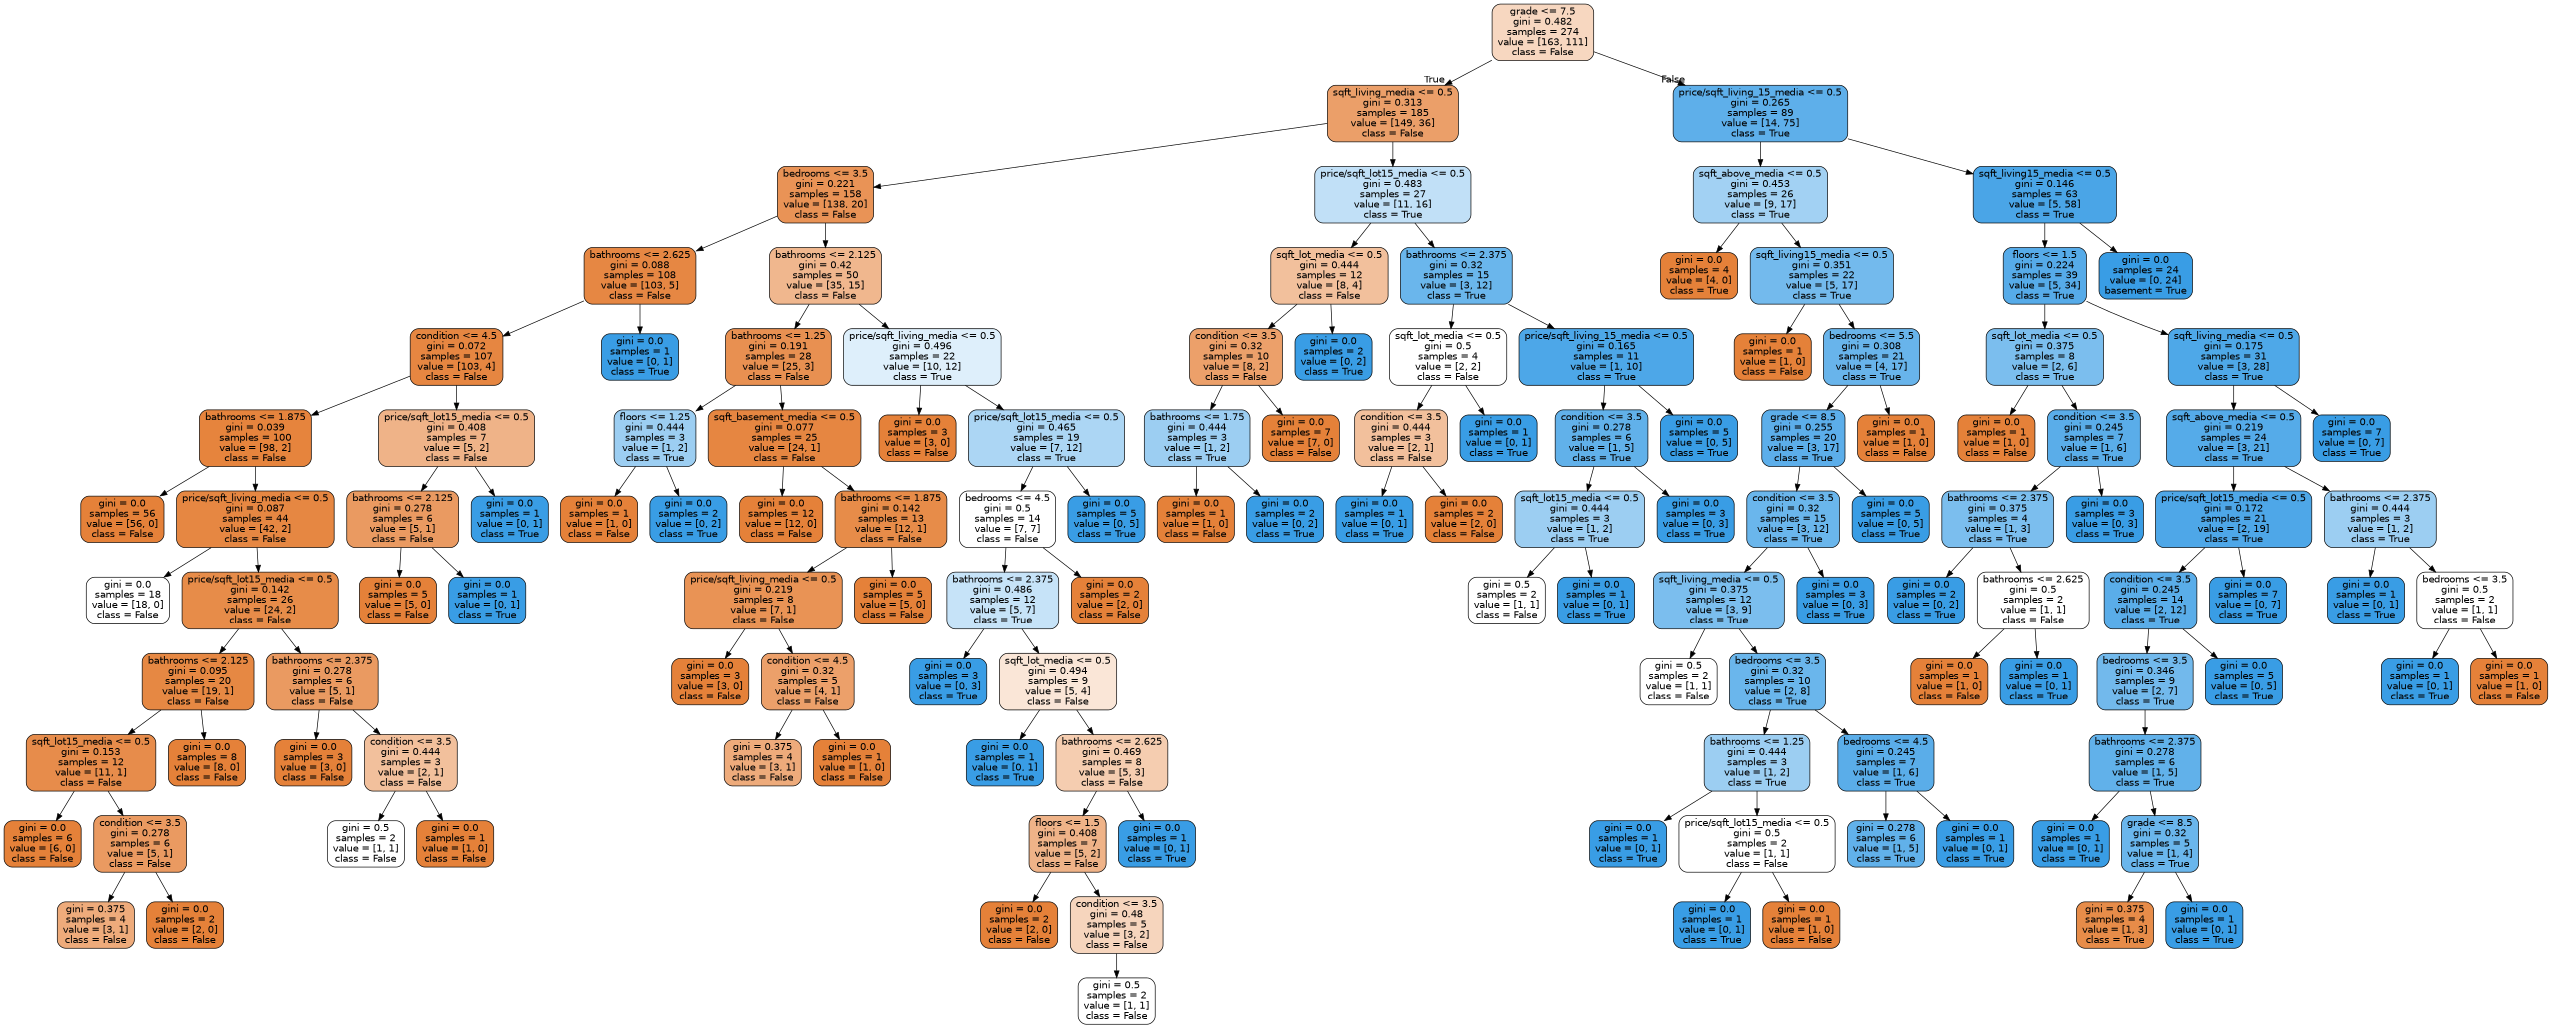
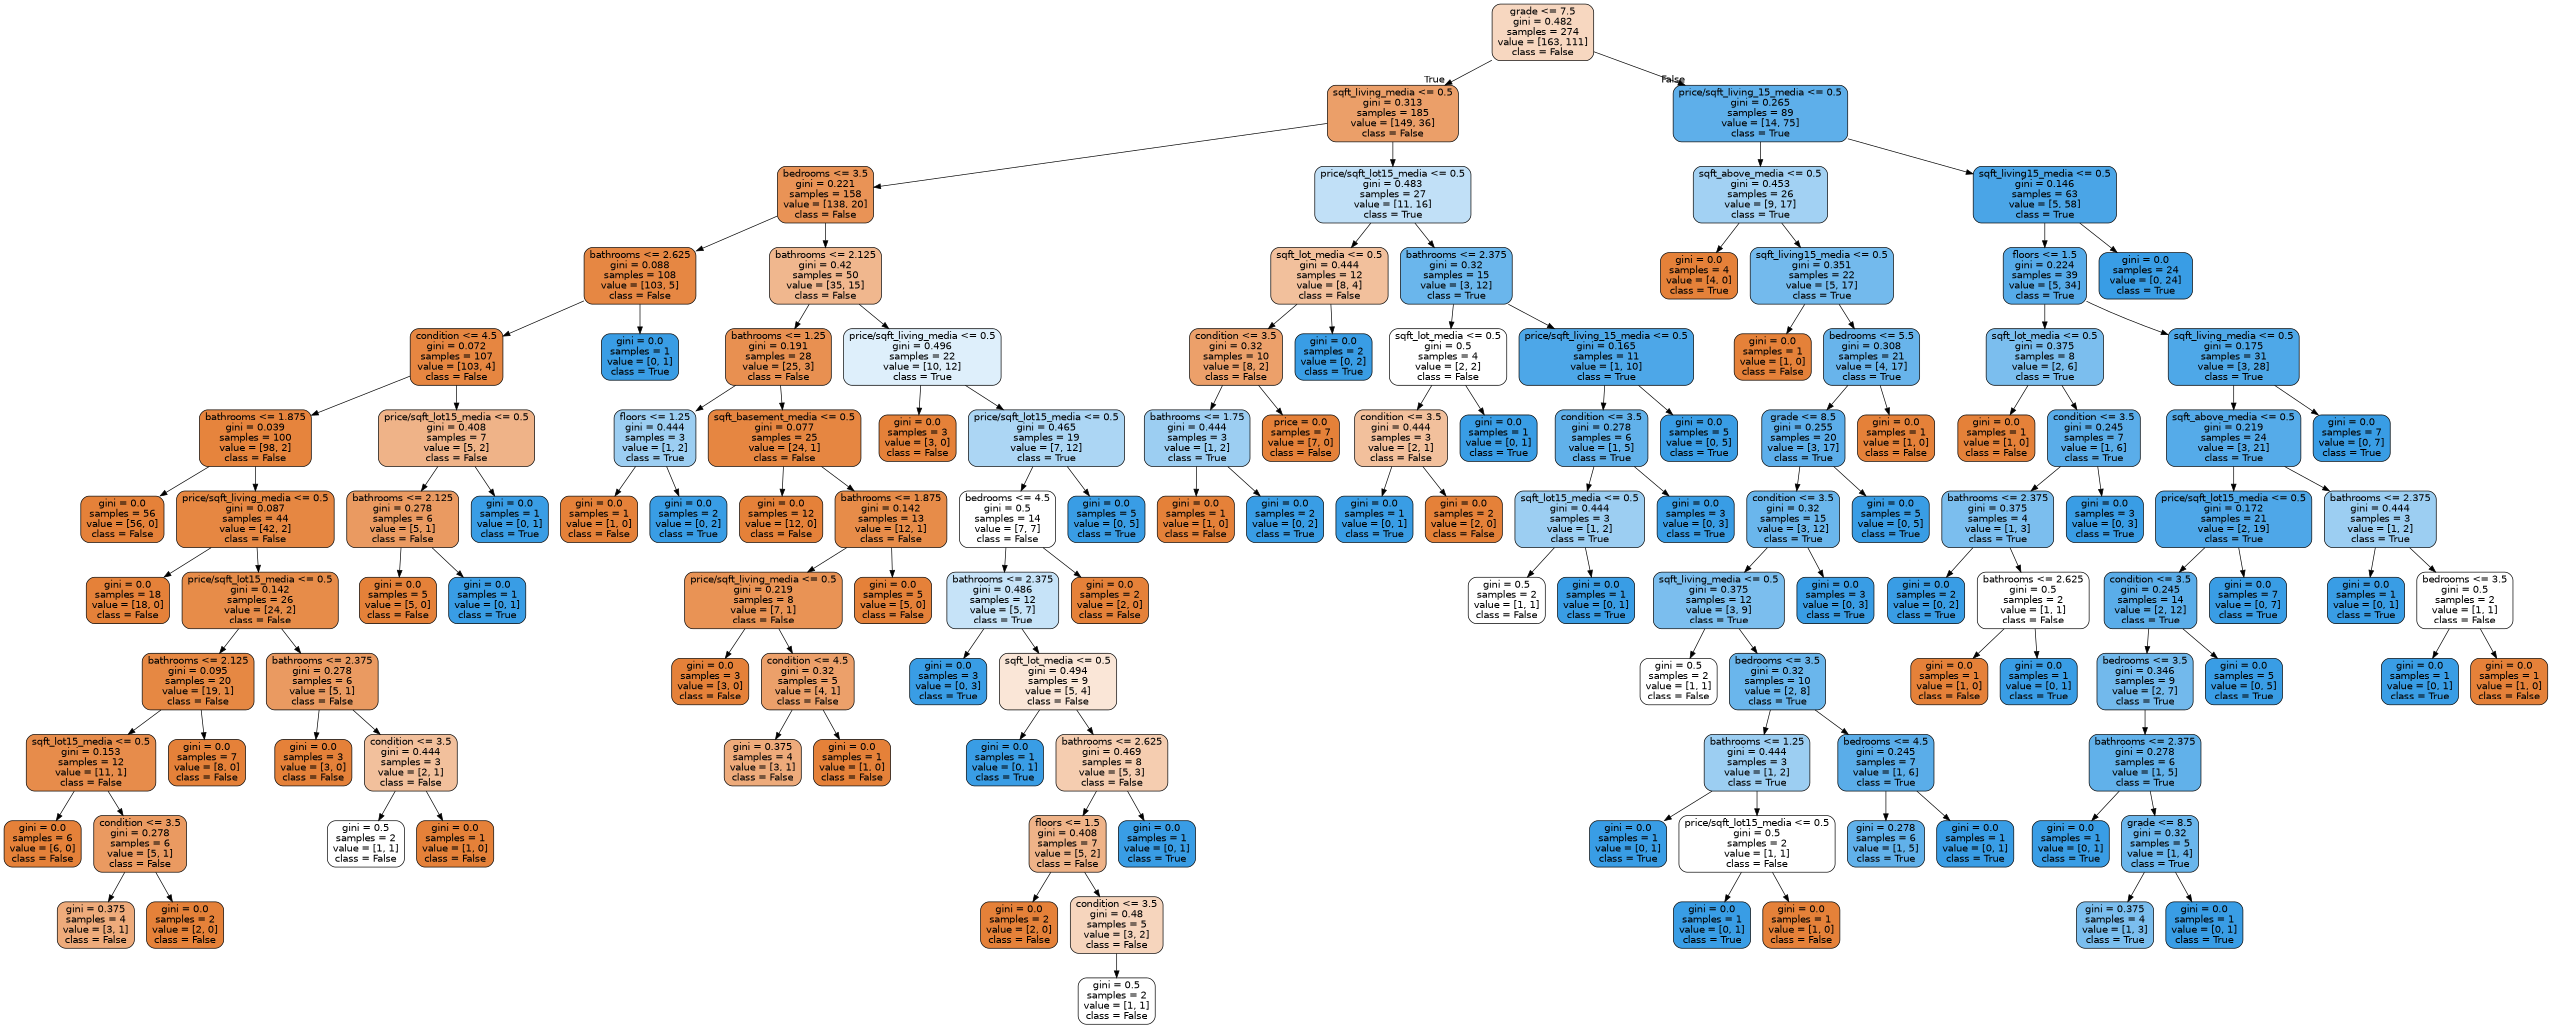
node "gini = 0.0 samples = 24 value = [0, 24] basement = True": label "gini = 0.0 samples = 24 value = [0, 24] basement = True" -> "gini = 0.0 samples = 24 value = [0, 24] class = True"
node "gini = 0.0 samples = 7 value = [7, 0] class = False": label "gini = 0.0 samples = 7 value = [7, 0] class = False" -> "price = 0.0 samples = 7 value = [7, 0] class = False"
node "gini = 0.0 samples = 18 value = [18, 0] class = False": fillcolor #ffffff -> #e58139
node "gini = 0.0 samples = 8 value = [8, 0] class = False": label "gini = 0.0 samples = 8 value = [8, 0] class = False" -> "gini = 0.0 samples = 7 value = [8, 0] class = False"
node "gini = 0.375 samples = 4 value = [1, 3] class = True": fillcolor #e78c49 -> #7bbeee
